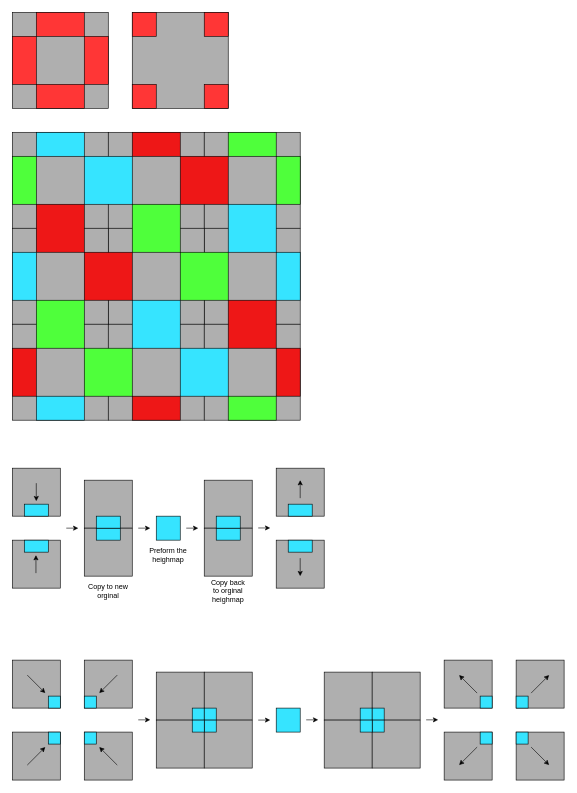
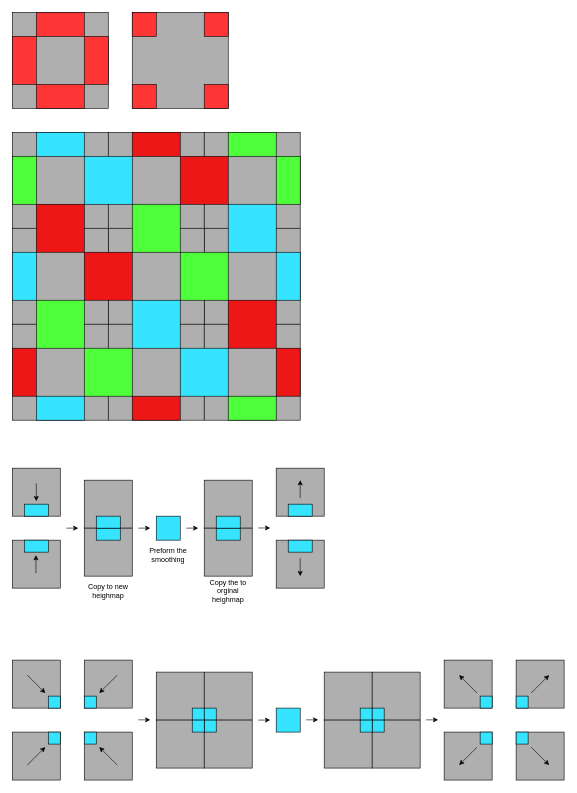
node "Preform the heighmap": label "Preform the heighmap" -> "Preform the smoothing"
node "Copy to new orginal": label "Copy to new orginal" -> "Copy to new heighmap"
node "Copy back to orginal heighmap": label "Copy back to orginal heighmap" -> "Copy the to orginal heighmap"
